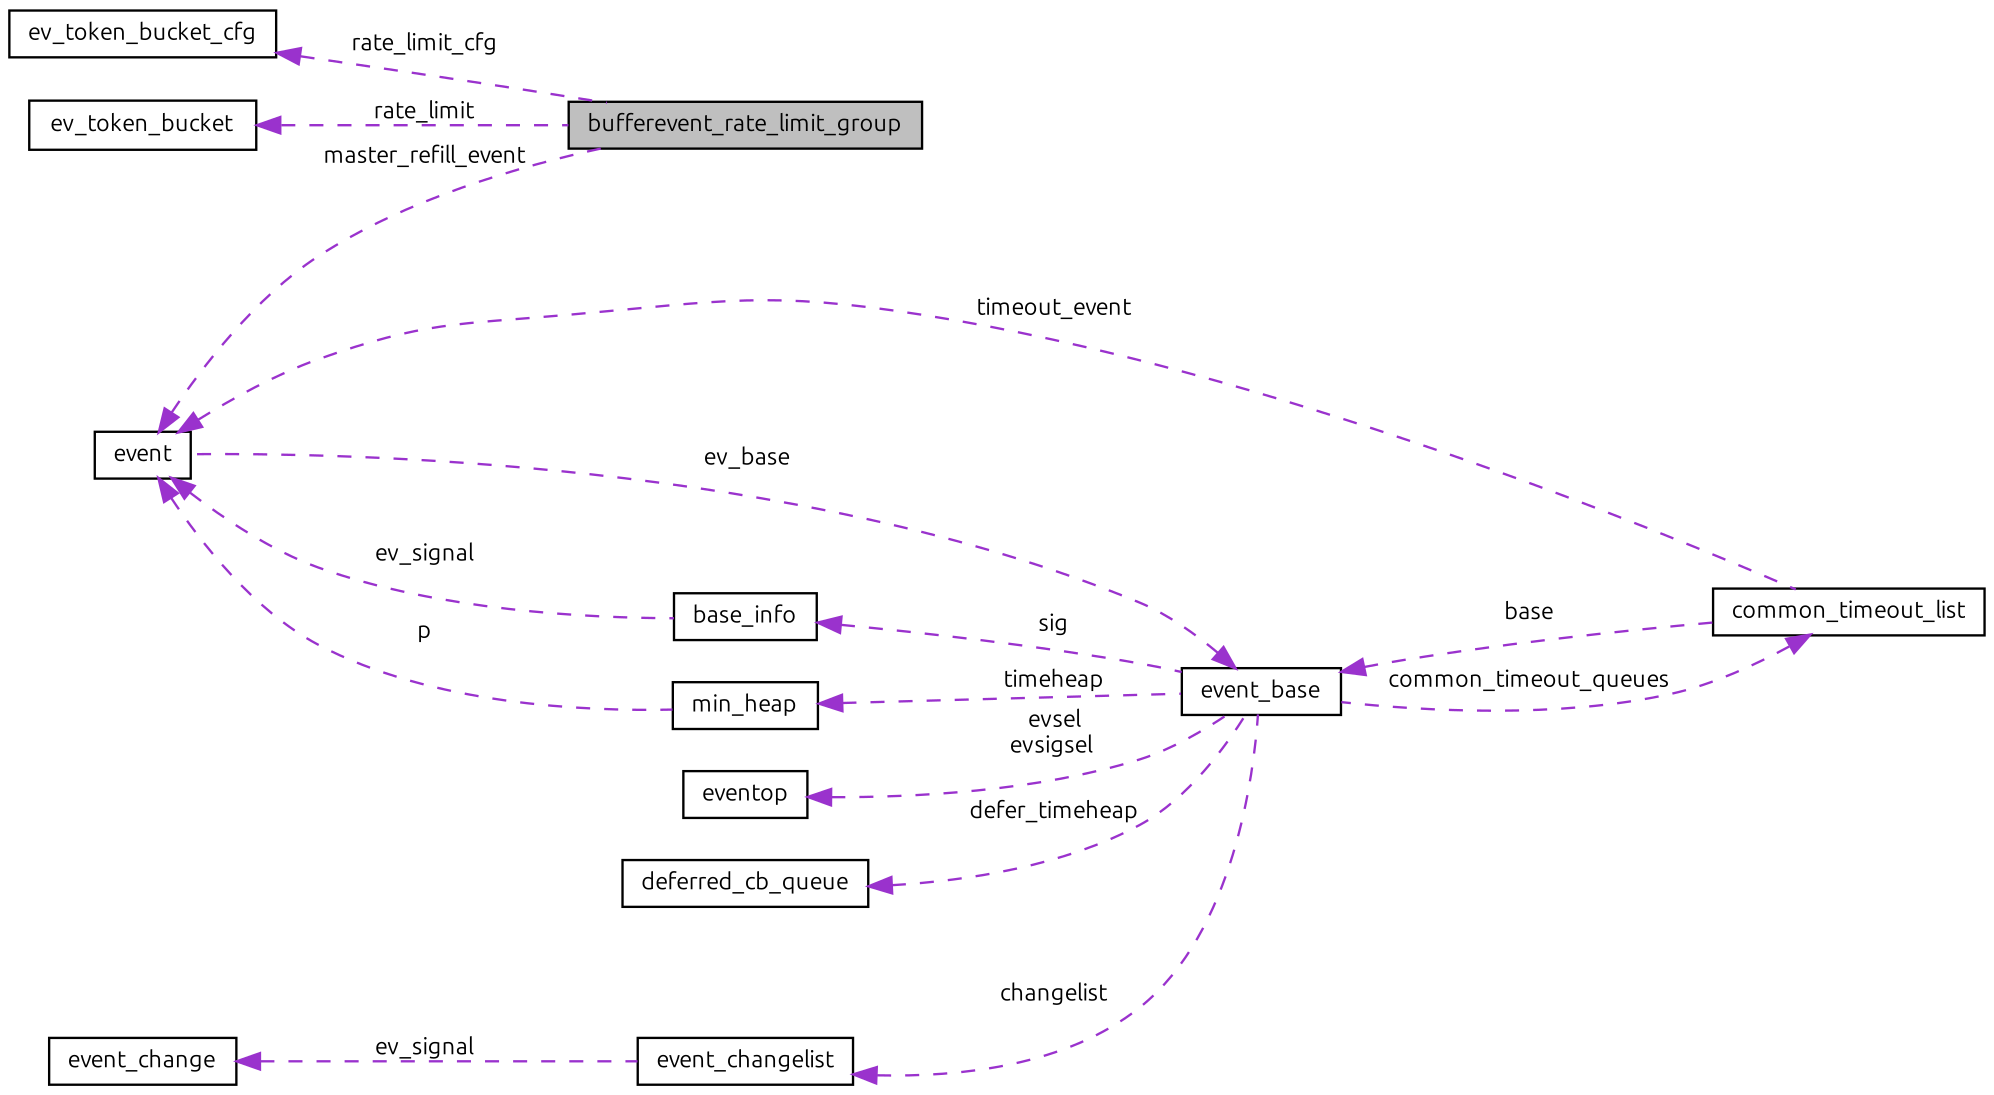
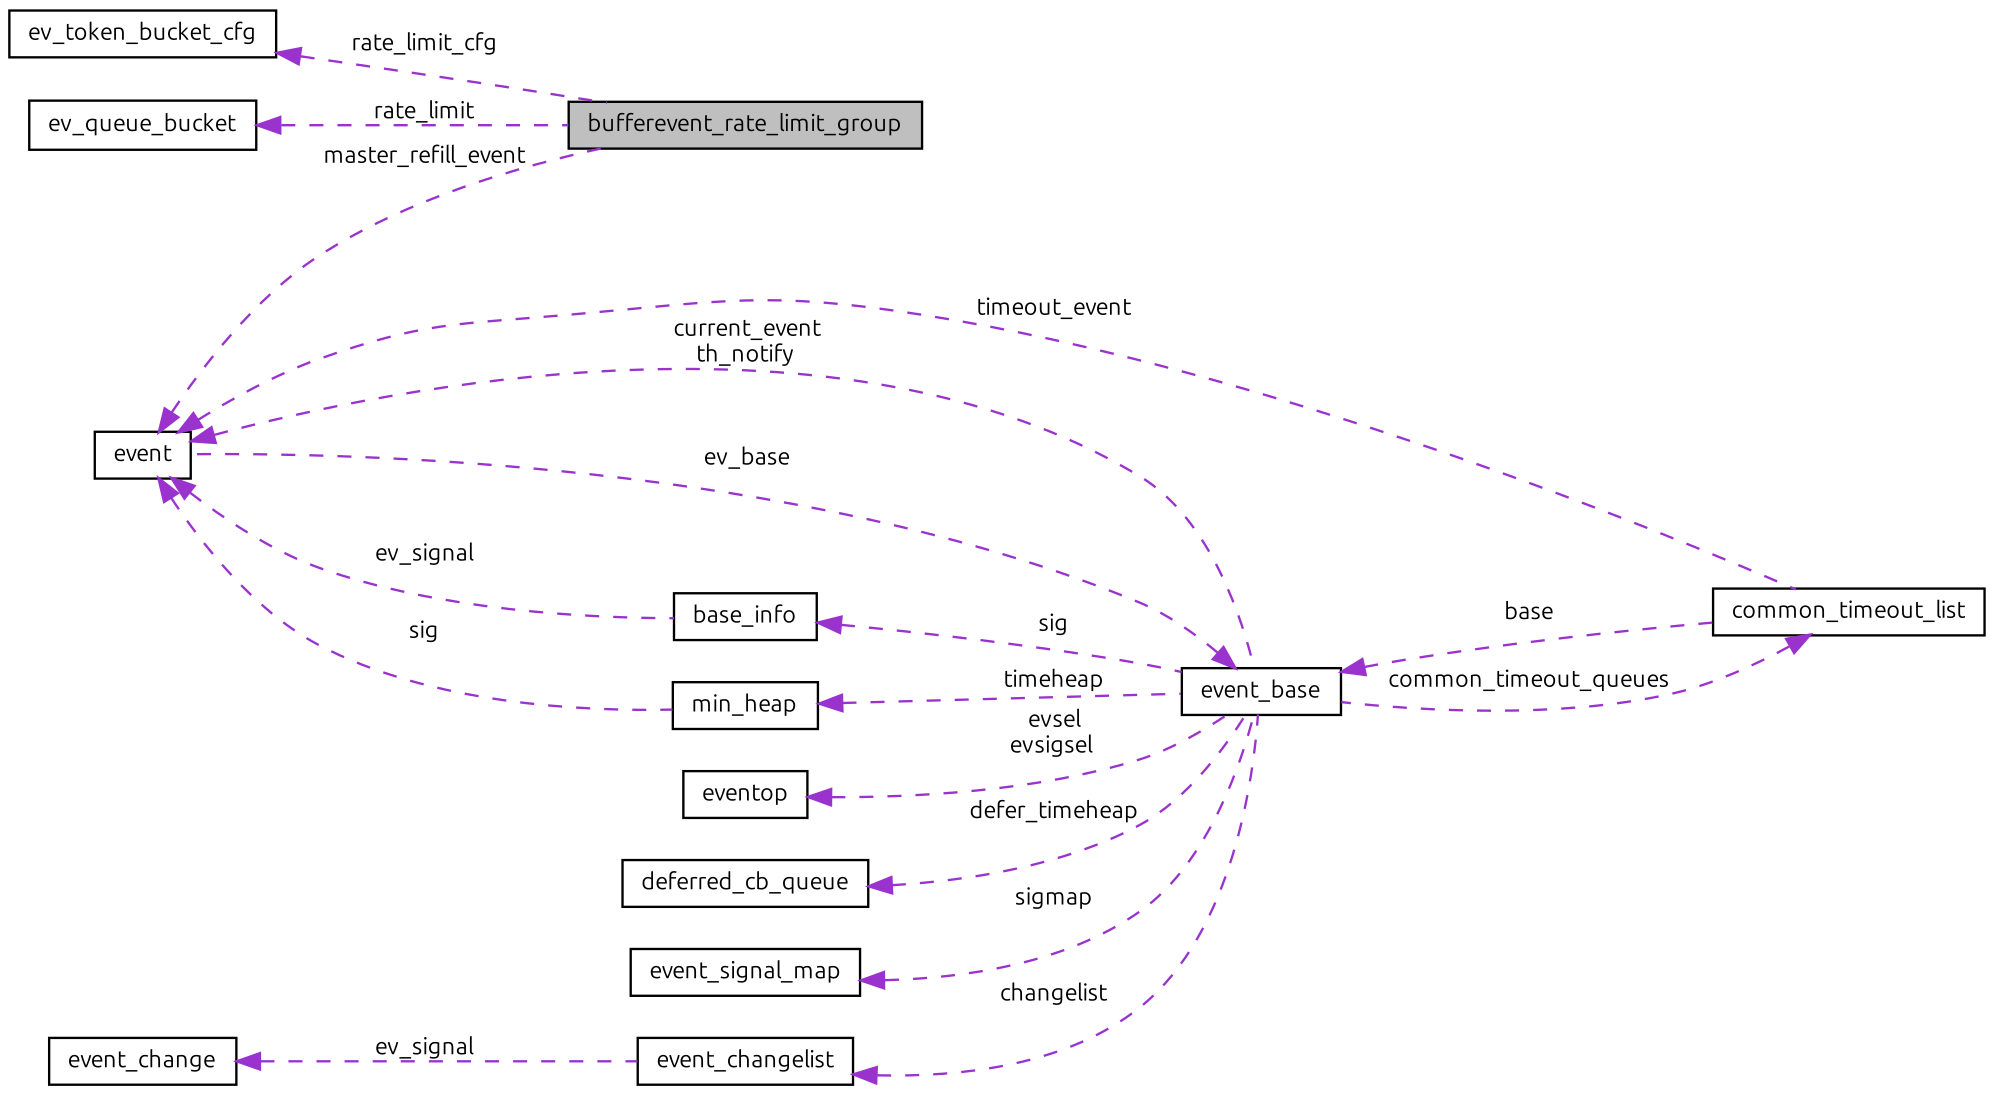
node "ev_token_bucket": label "ev_token_bucket" -> "ev_queue_bucket"
edge "event_base" -> "event": added, label "current_event th_notify"
edge "min_heap" -> "event": label " p" -> " sig"
node "event_signal_map": added
